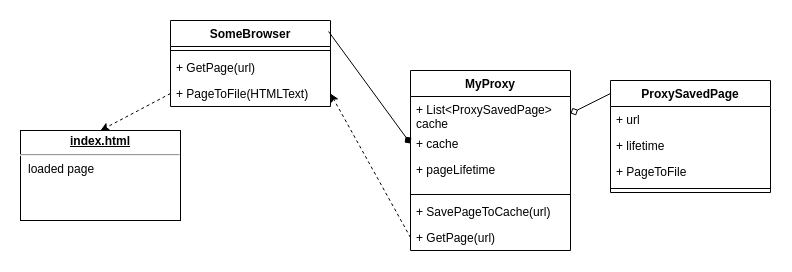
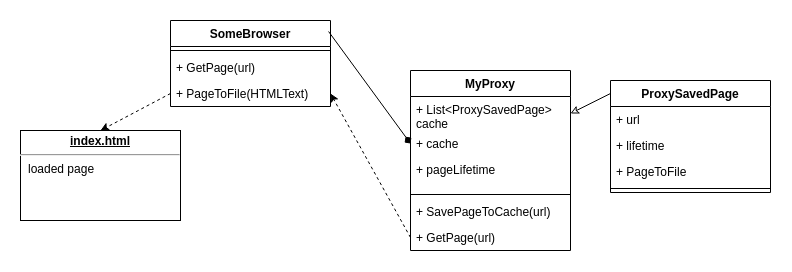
edge "ProxySavedPage" -> "+ List<ProxySavedPage> cache": arrowhead diamond -> classic
